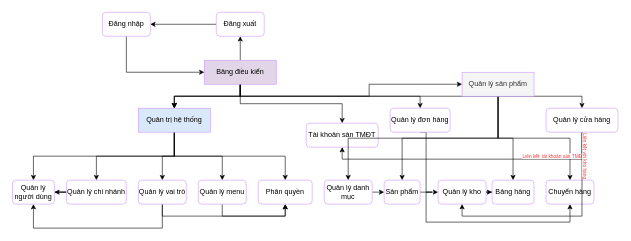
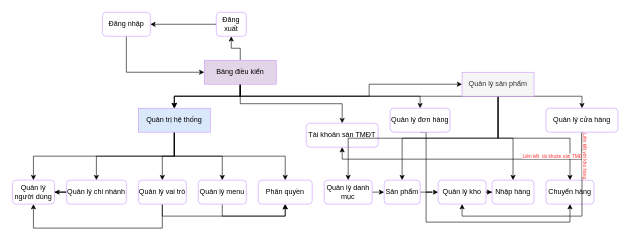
node "Đăng xuất": size 48x24 -> 30x24
node "Bảng hàng": label "Bảng hàng" -> "Nhập hàng"
